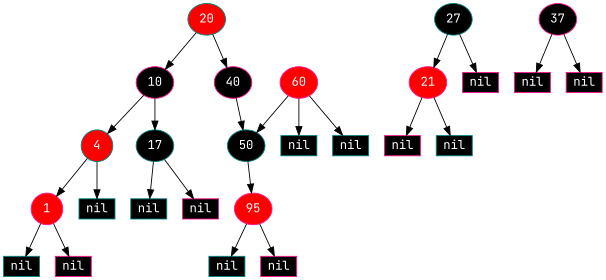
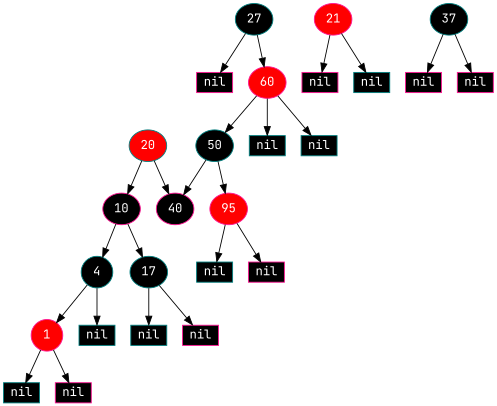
node "37": color deeppink -> teal
edge "27" -> "21": now "27" -> "60"
edge "40" -> "50": reversed
node "4": fillcolor red -> black
